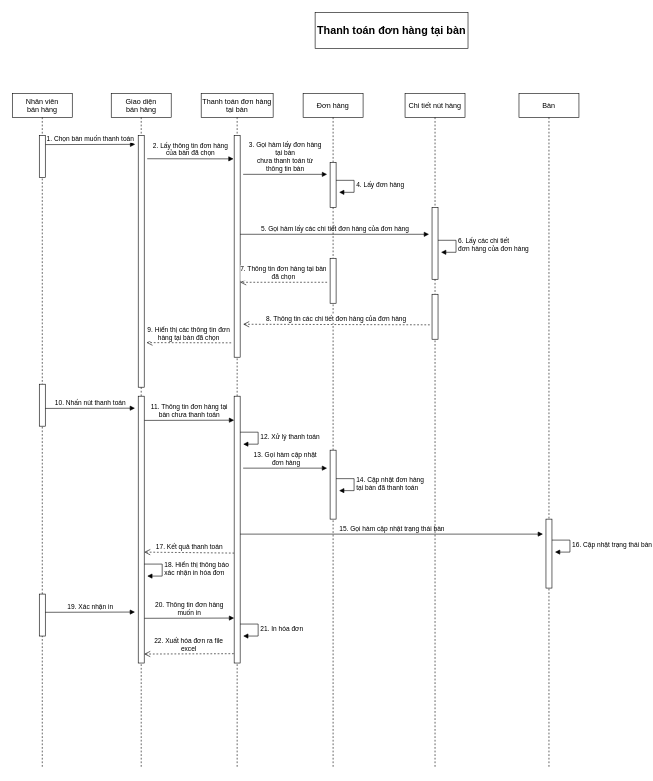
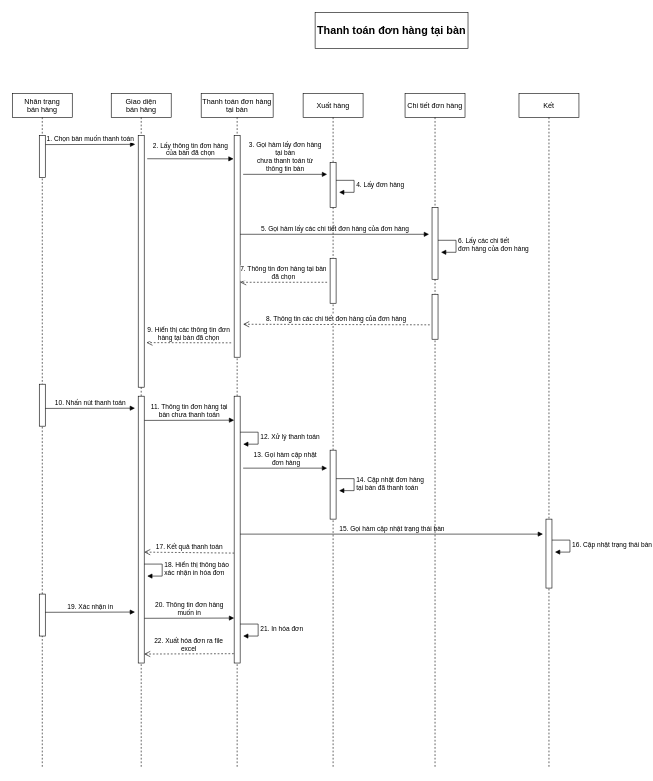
node "Nhân viên bán hàng": label "Nhân viên bán hàng" -> "Nhân trạng bán hàng"
node "Đơn hàng": label "Đơn hàng" -> "Xuất hàng"
node "Chi tiết nút hàng": label "Chi tiết nút hàng" -> "Chi tiết đơn hàng"
node "Bàn": label "Bàn" -> "Kết"
